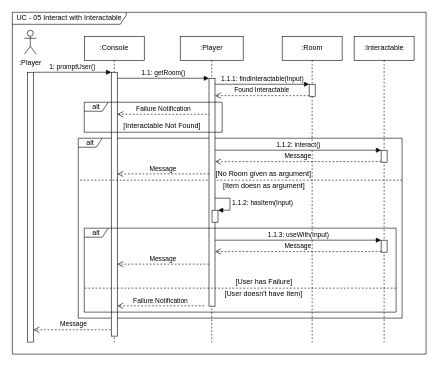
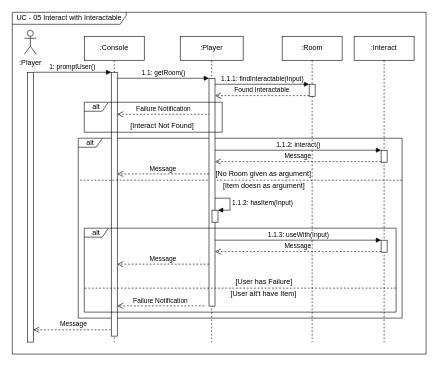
node ":Interactable": label ":Interactable" -> ":Interact"
node "[Interactable Not Found]": label "[Interactable Not Found]" -> "[Interact Not Found]"
node "[User doesn't have Item]": label "[User doesn't have Item]" -> "[User alt't have Item]"
